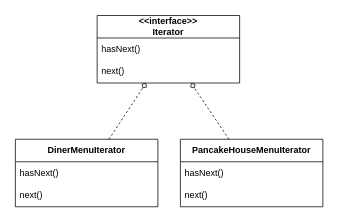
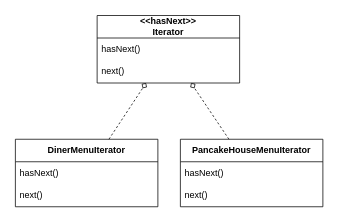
node "<<interface>> Iterator": label "<<interface>> Iterator" -> "<<hasNext>> Iterator"
